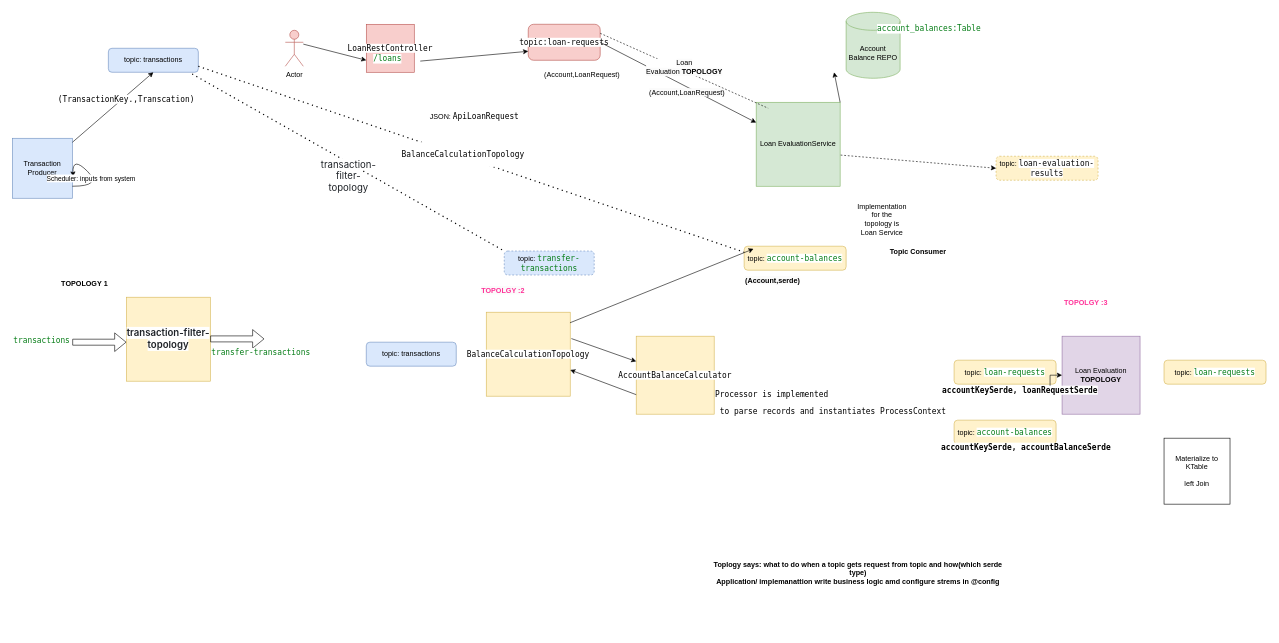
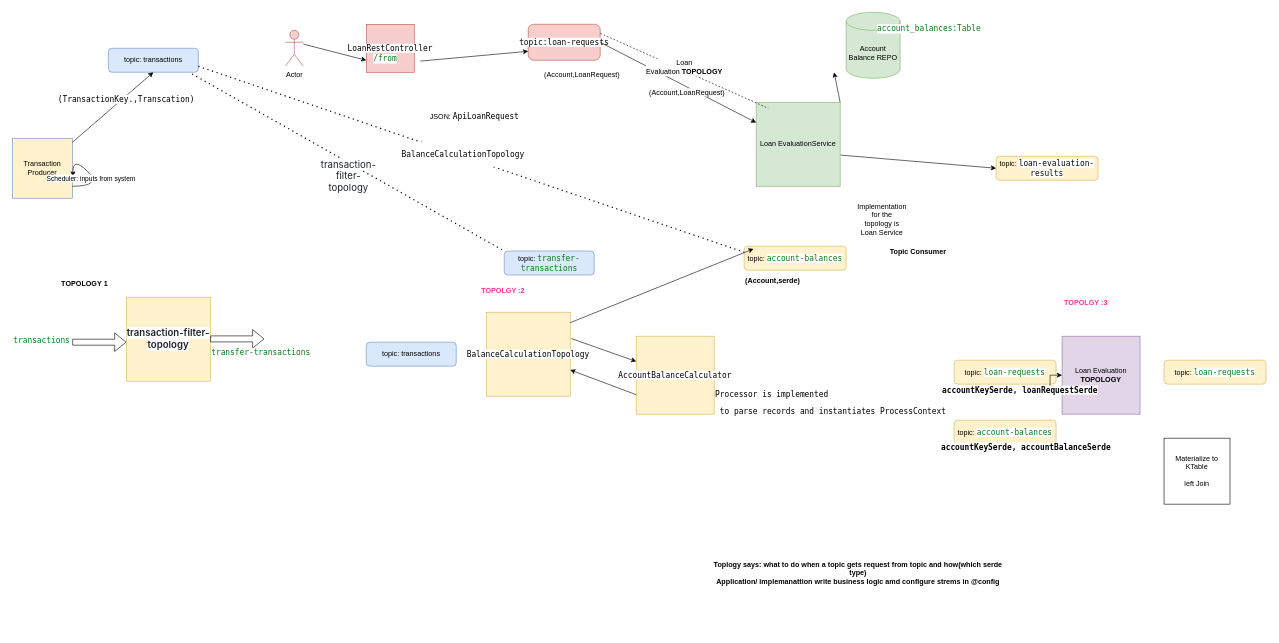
node "/loans": label "/loans" -> "/from"
edge "Loan EvaluationService" -> "topic: loan-evaluation-results": style dashed -> solid
node "Transaction Producer": fillcolor #dae8fc -> #fff2cc
node "topic: loan-evaluation-results": style dashed -> solid
node "topic: transfer-transactions": style dashed -> solid
